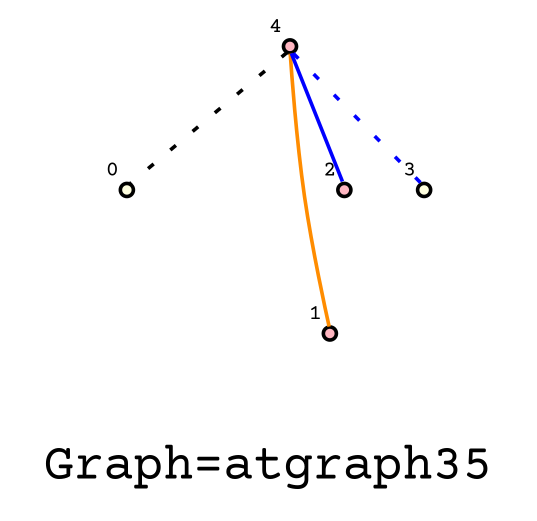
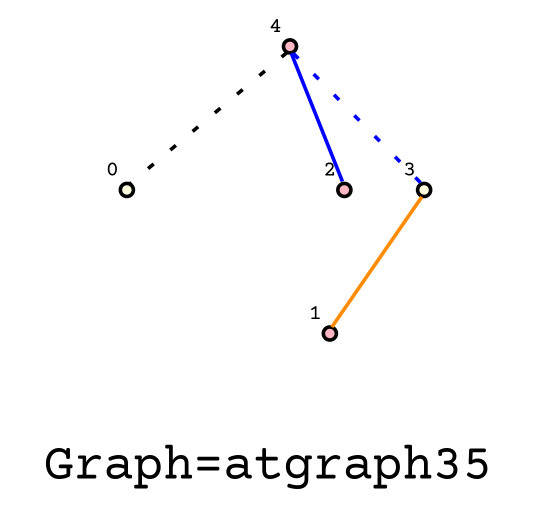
edge "4" -- "1": now "3" -- "1"
